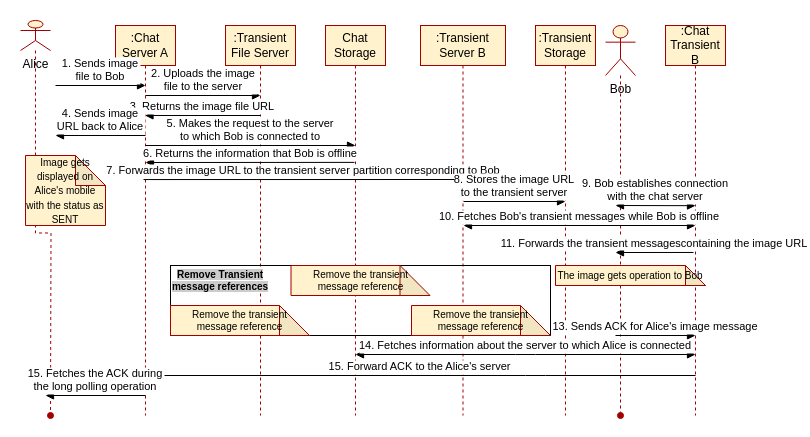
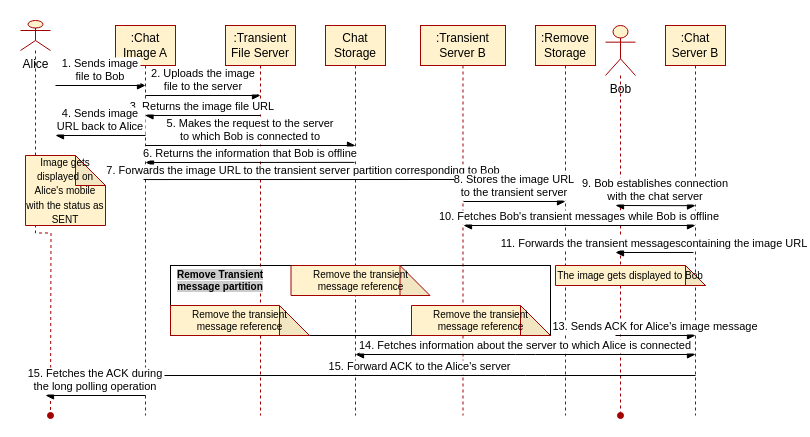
node ":Chat Server A": label ":Chat Server A" -> ":Chat Image A"
node ":Transient Storage": label ":Transient Storage" -> ":Remove Storage"
node ":Chat Transient B": label ":Chat Transient B" -> ":Chat Server B"
node "The image gets operation to Bob": label "The image gets operation to Bob" -> "The image gets displayed to Bob"
node "Remove Transient message references": label "Remove Transient message references" -> "Remove Transient message partition"
